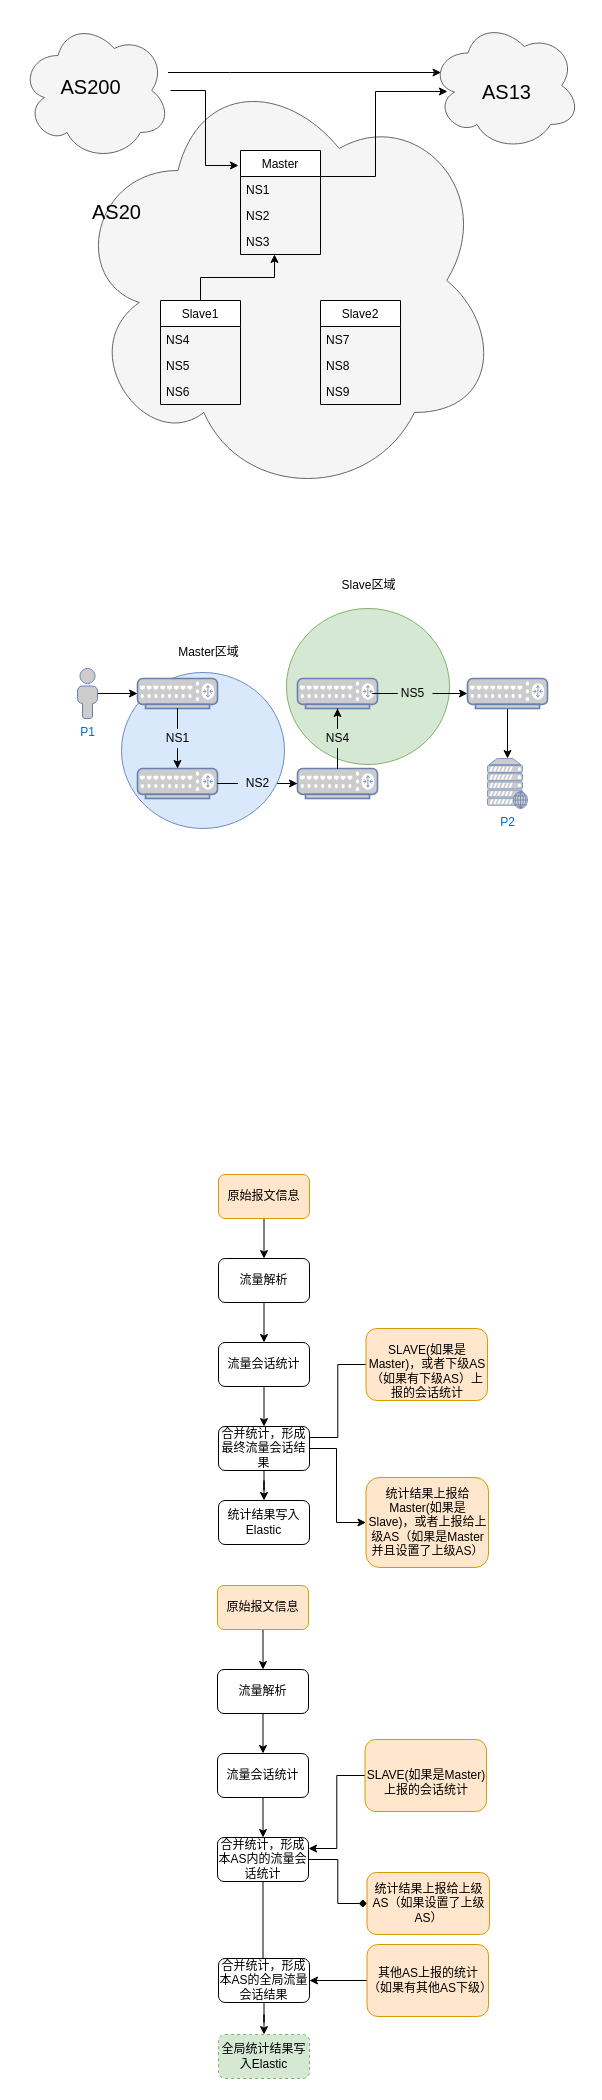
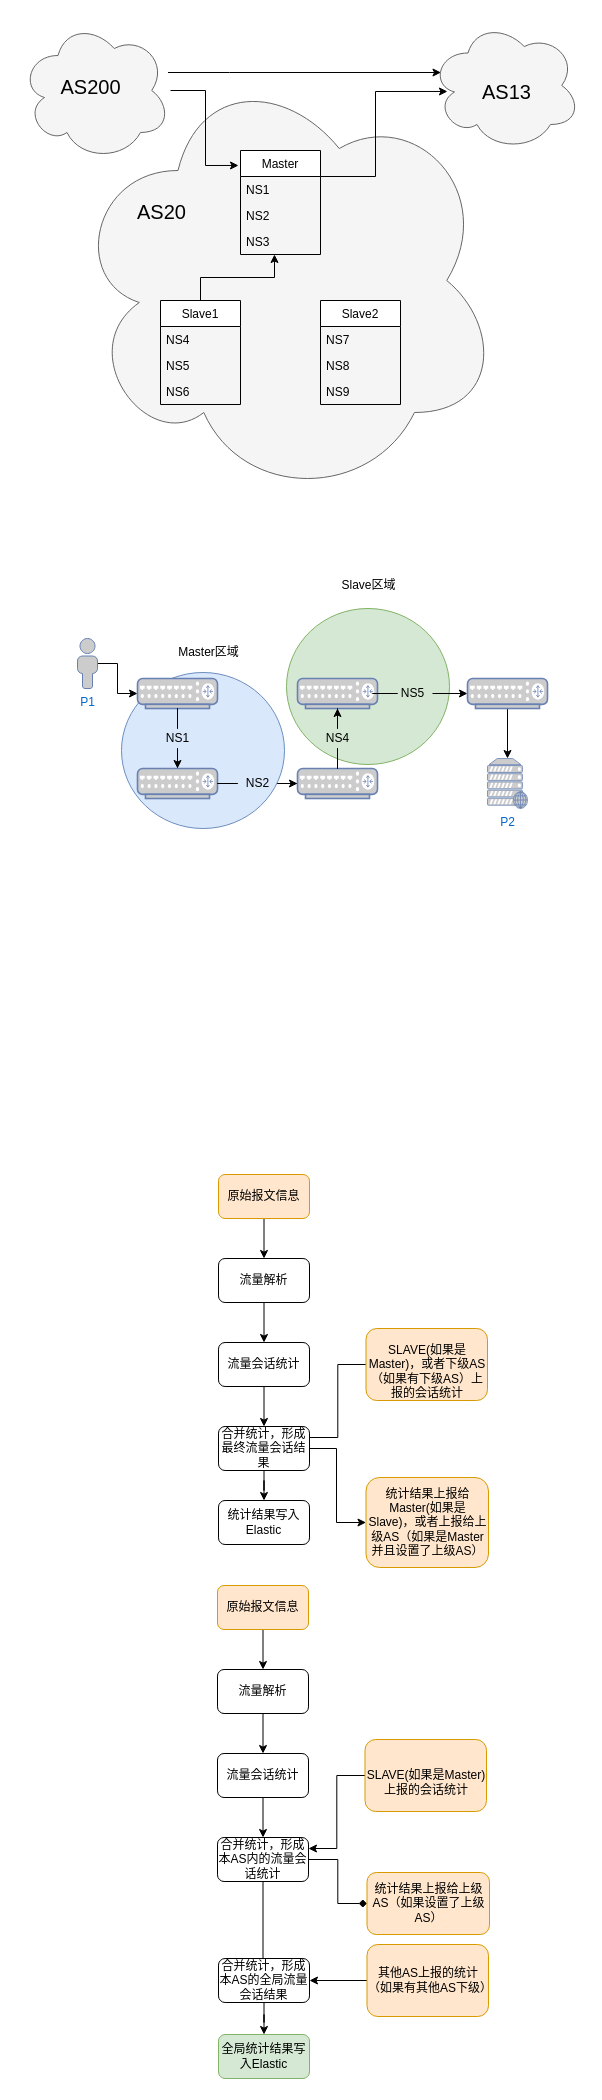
node "AS20": moved (116, 211) -> (161, 211)
node "P1": moved (88, 694) -> (88, 664)
node "全局统计结果写入Elastic": style dashed -> solid
